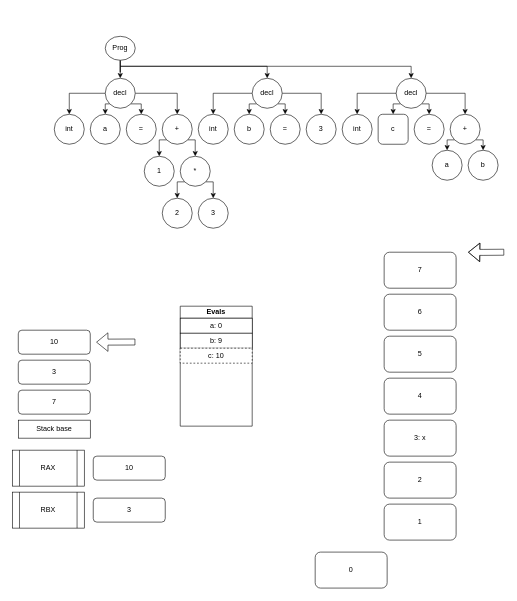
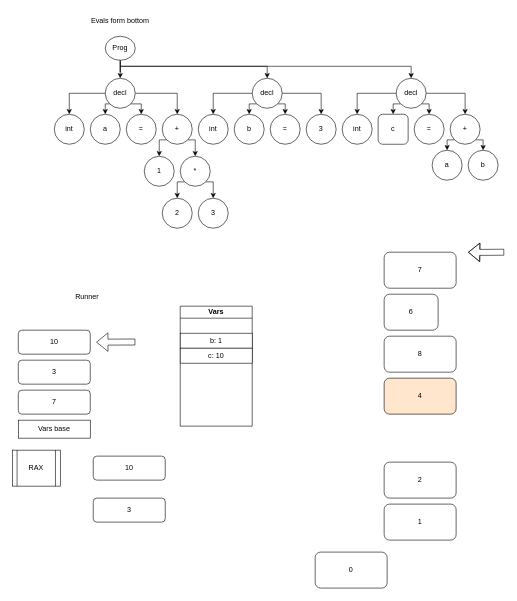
node "Evals form bottom": added
node "Runner": added
node "Evals": label "Evals" -> "Vars"
node "6": size 72x36 -> 54x36
node "a: 0": removed
node "b: 9": label "b: 9" -> "b: 1"
node "5": label "5" -> "8"
node "c: 10": style dashed -> solid
node "4": fillcolor #ffffff -> #ffe6cc
node "Stack base": label "Stack base" -> "Vars base"
node "3: x": removed
node "RAX": size 72x36 -> 48x36
node "RBX": removed
